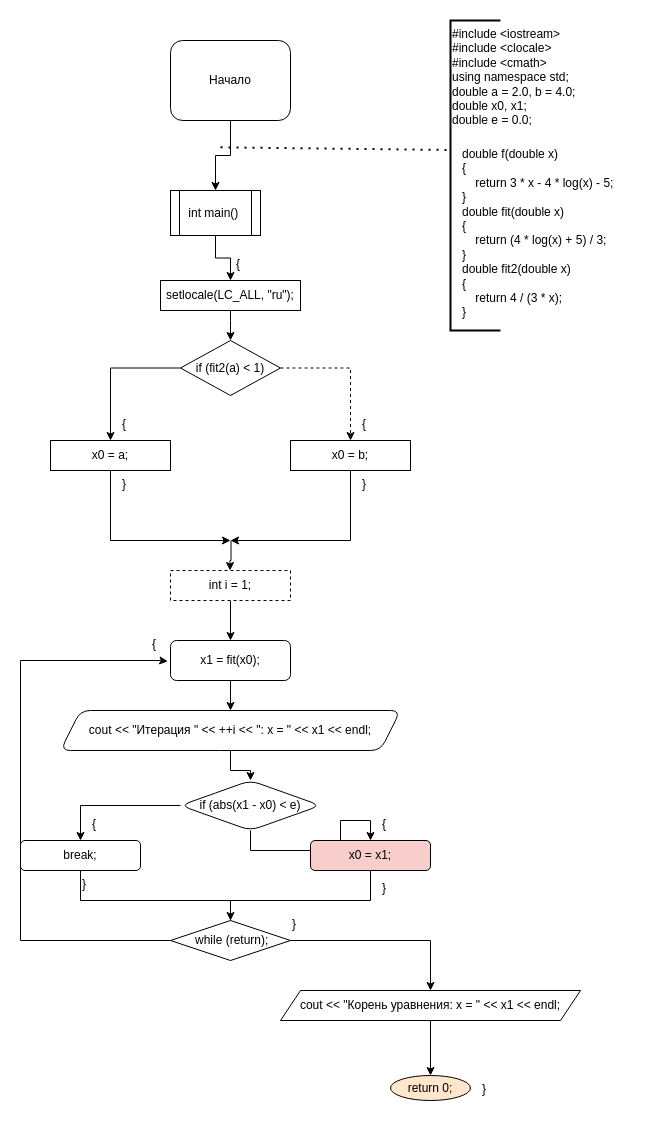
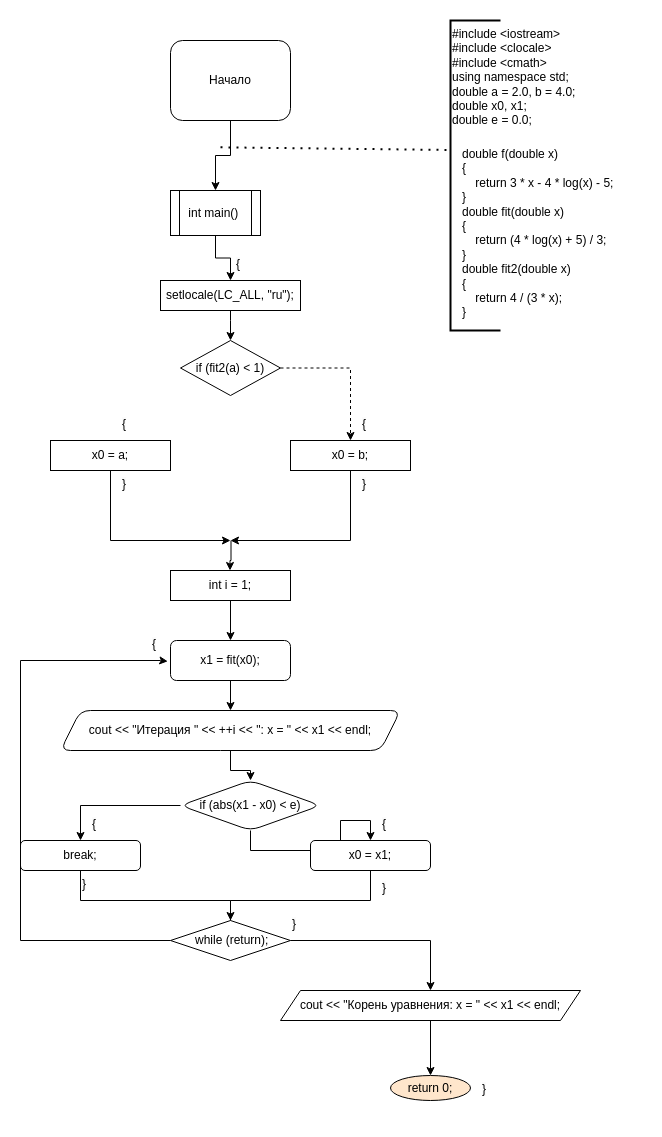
edge "if (fit2(a) < 1)" -> "x0 = a;": removed
node "int i = 1;": style dashed -> solid
node "x0 = x1;": fillcolor #f8cecc -> #ffffff
